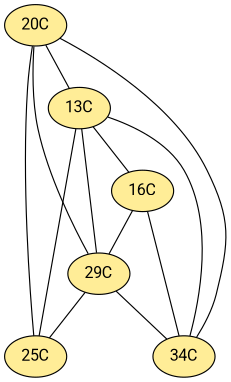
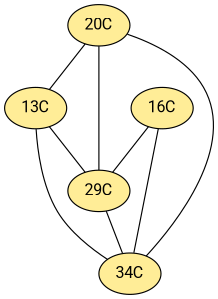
edge "13C" -- "16C": removed
node "25C": removed
